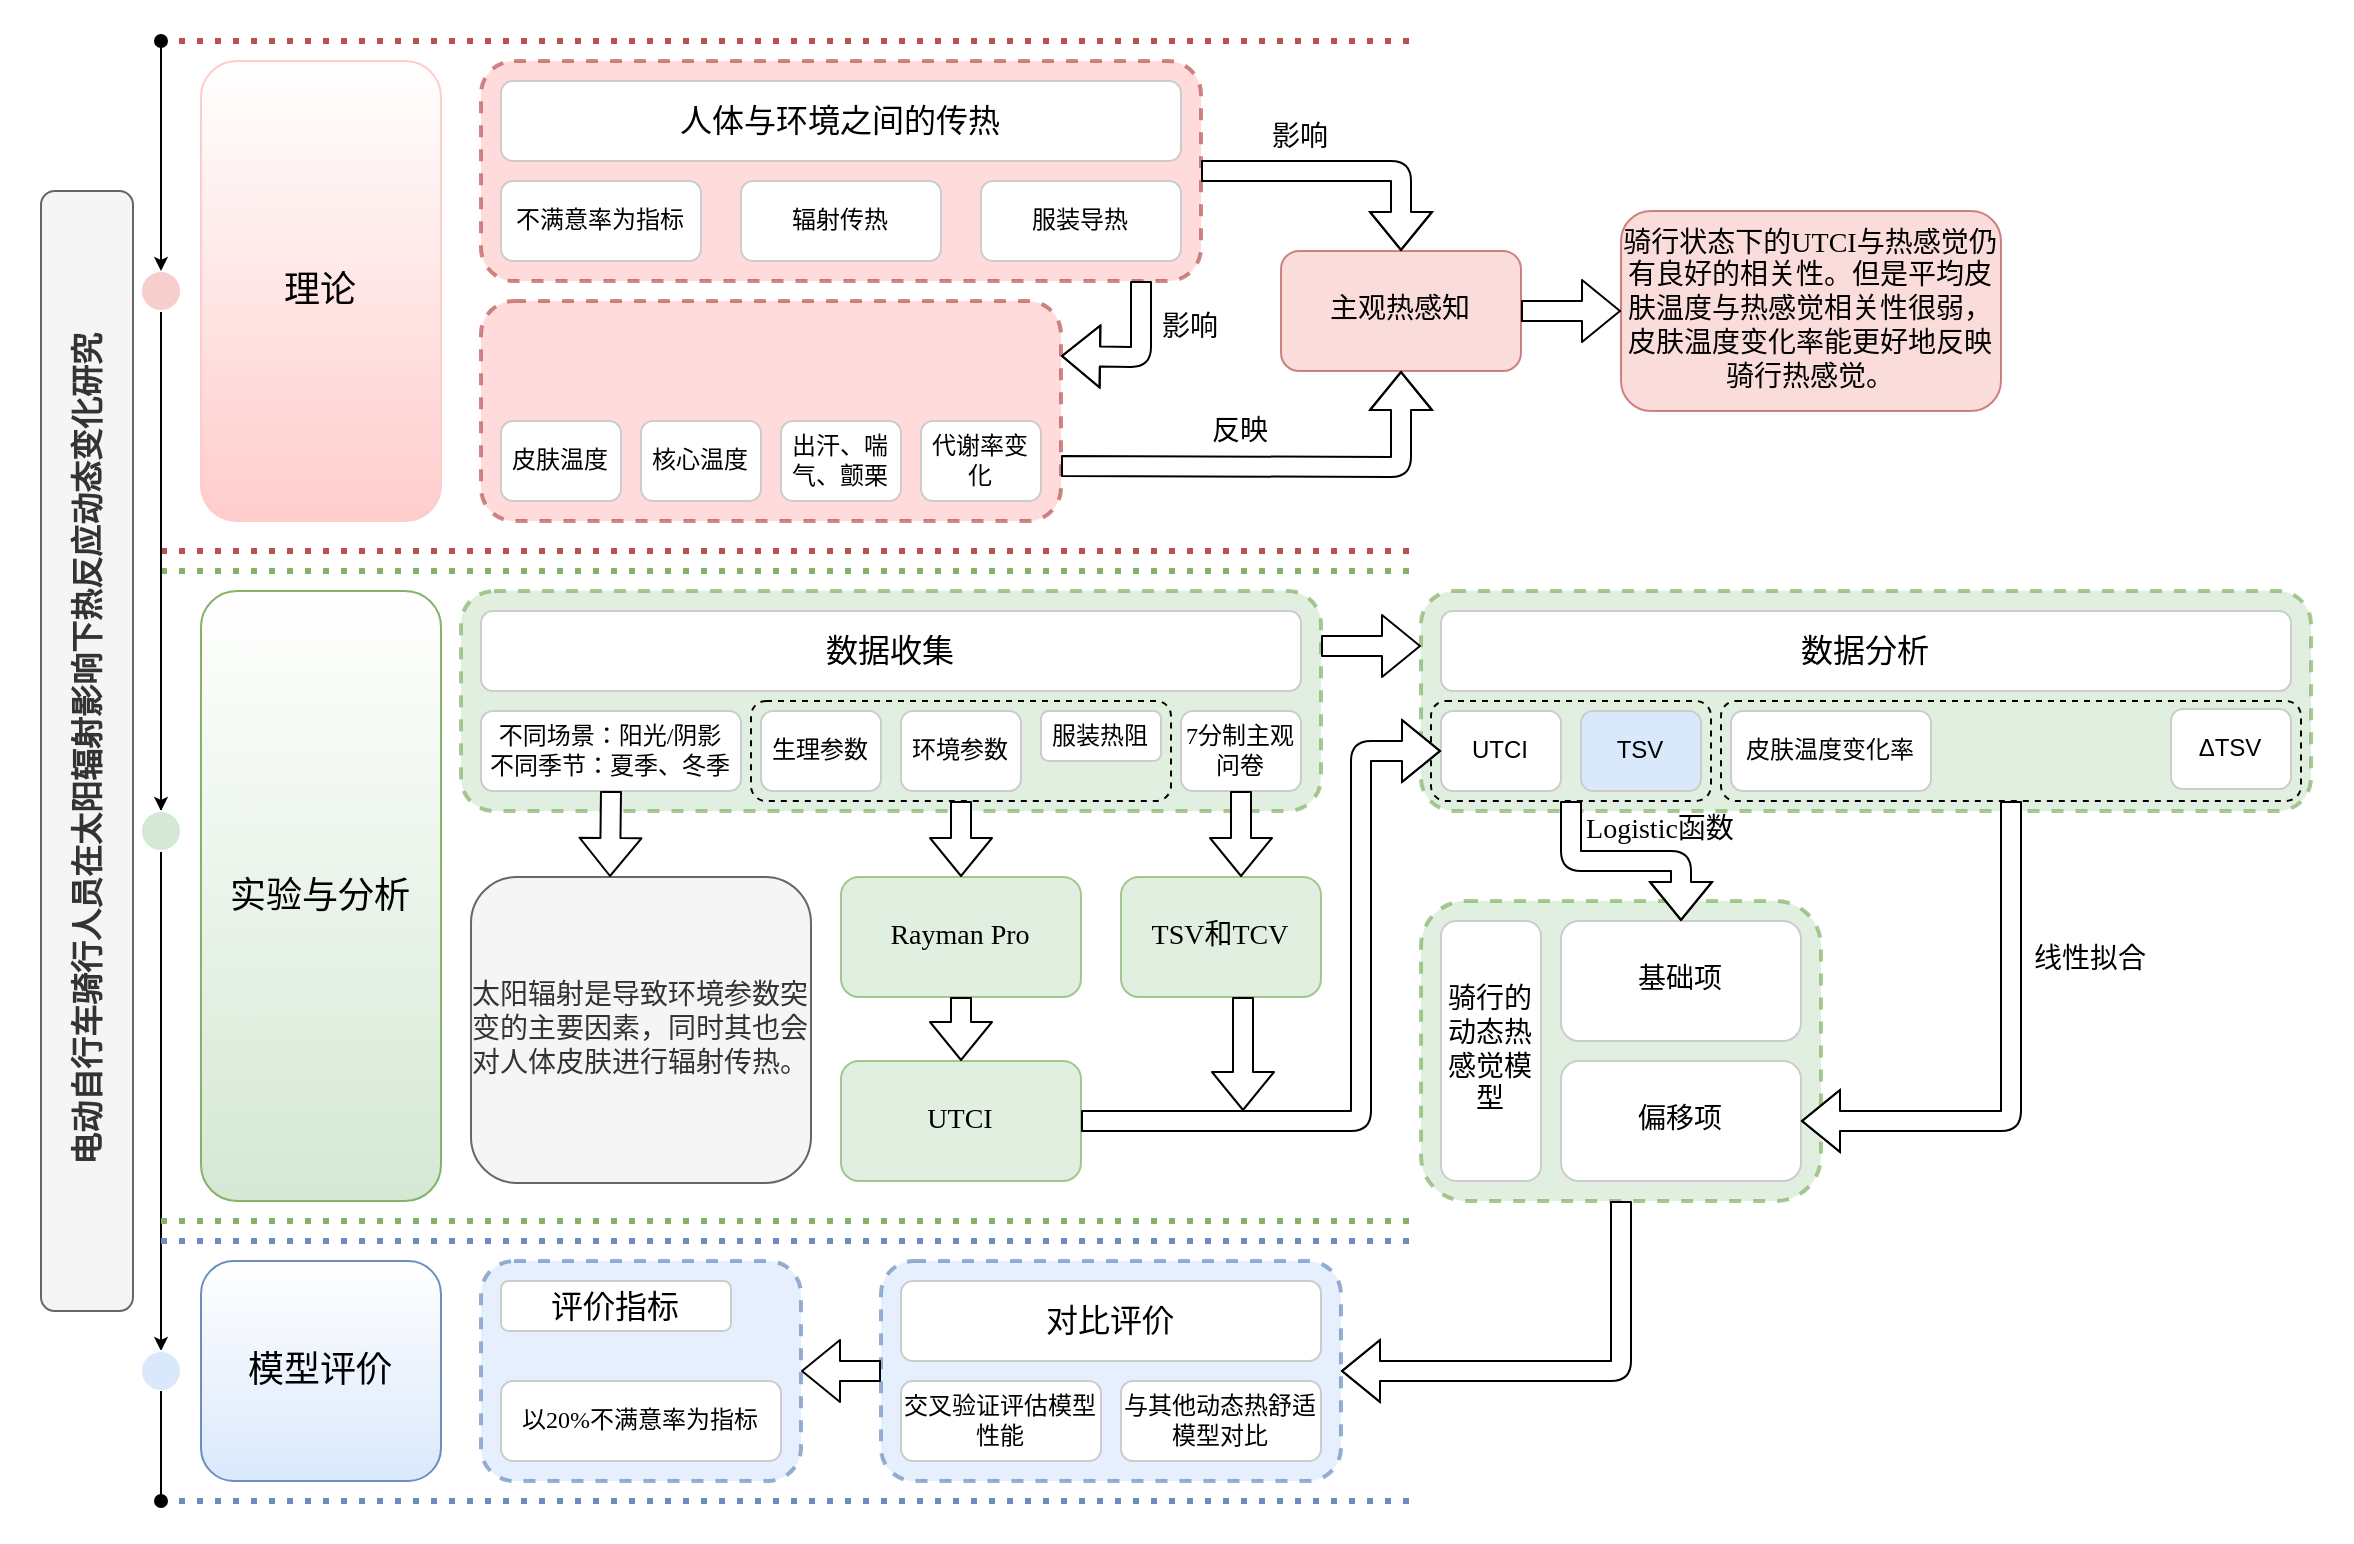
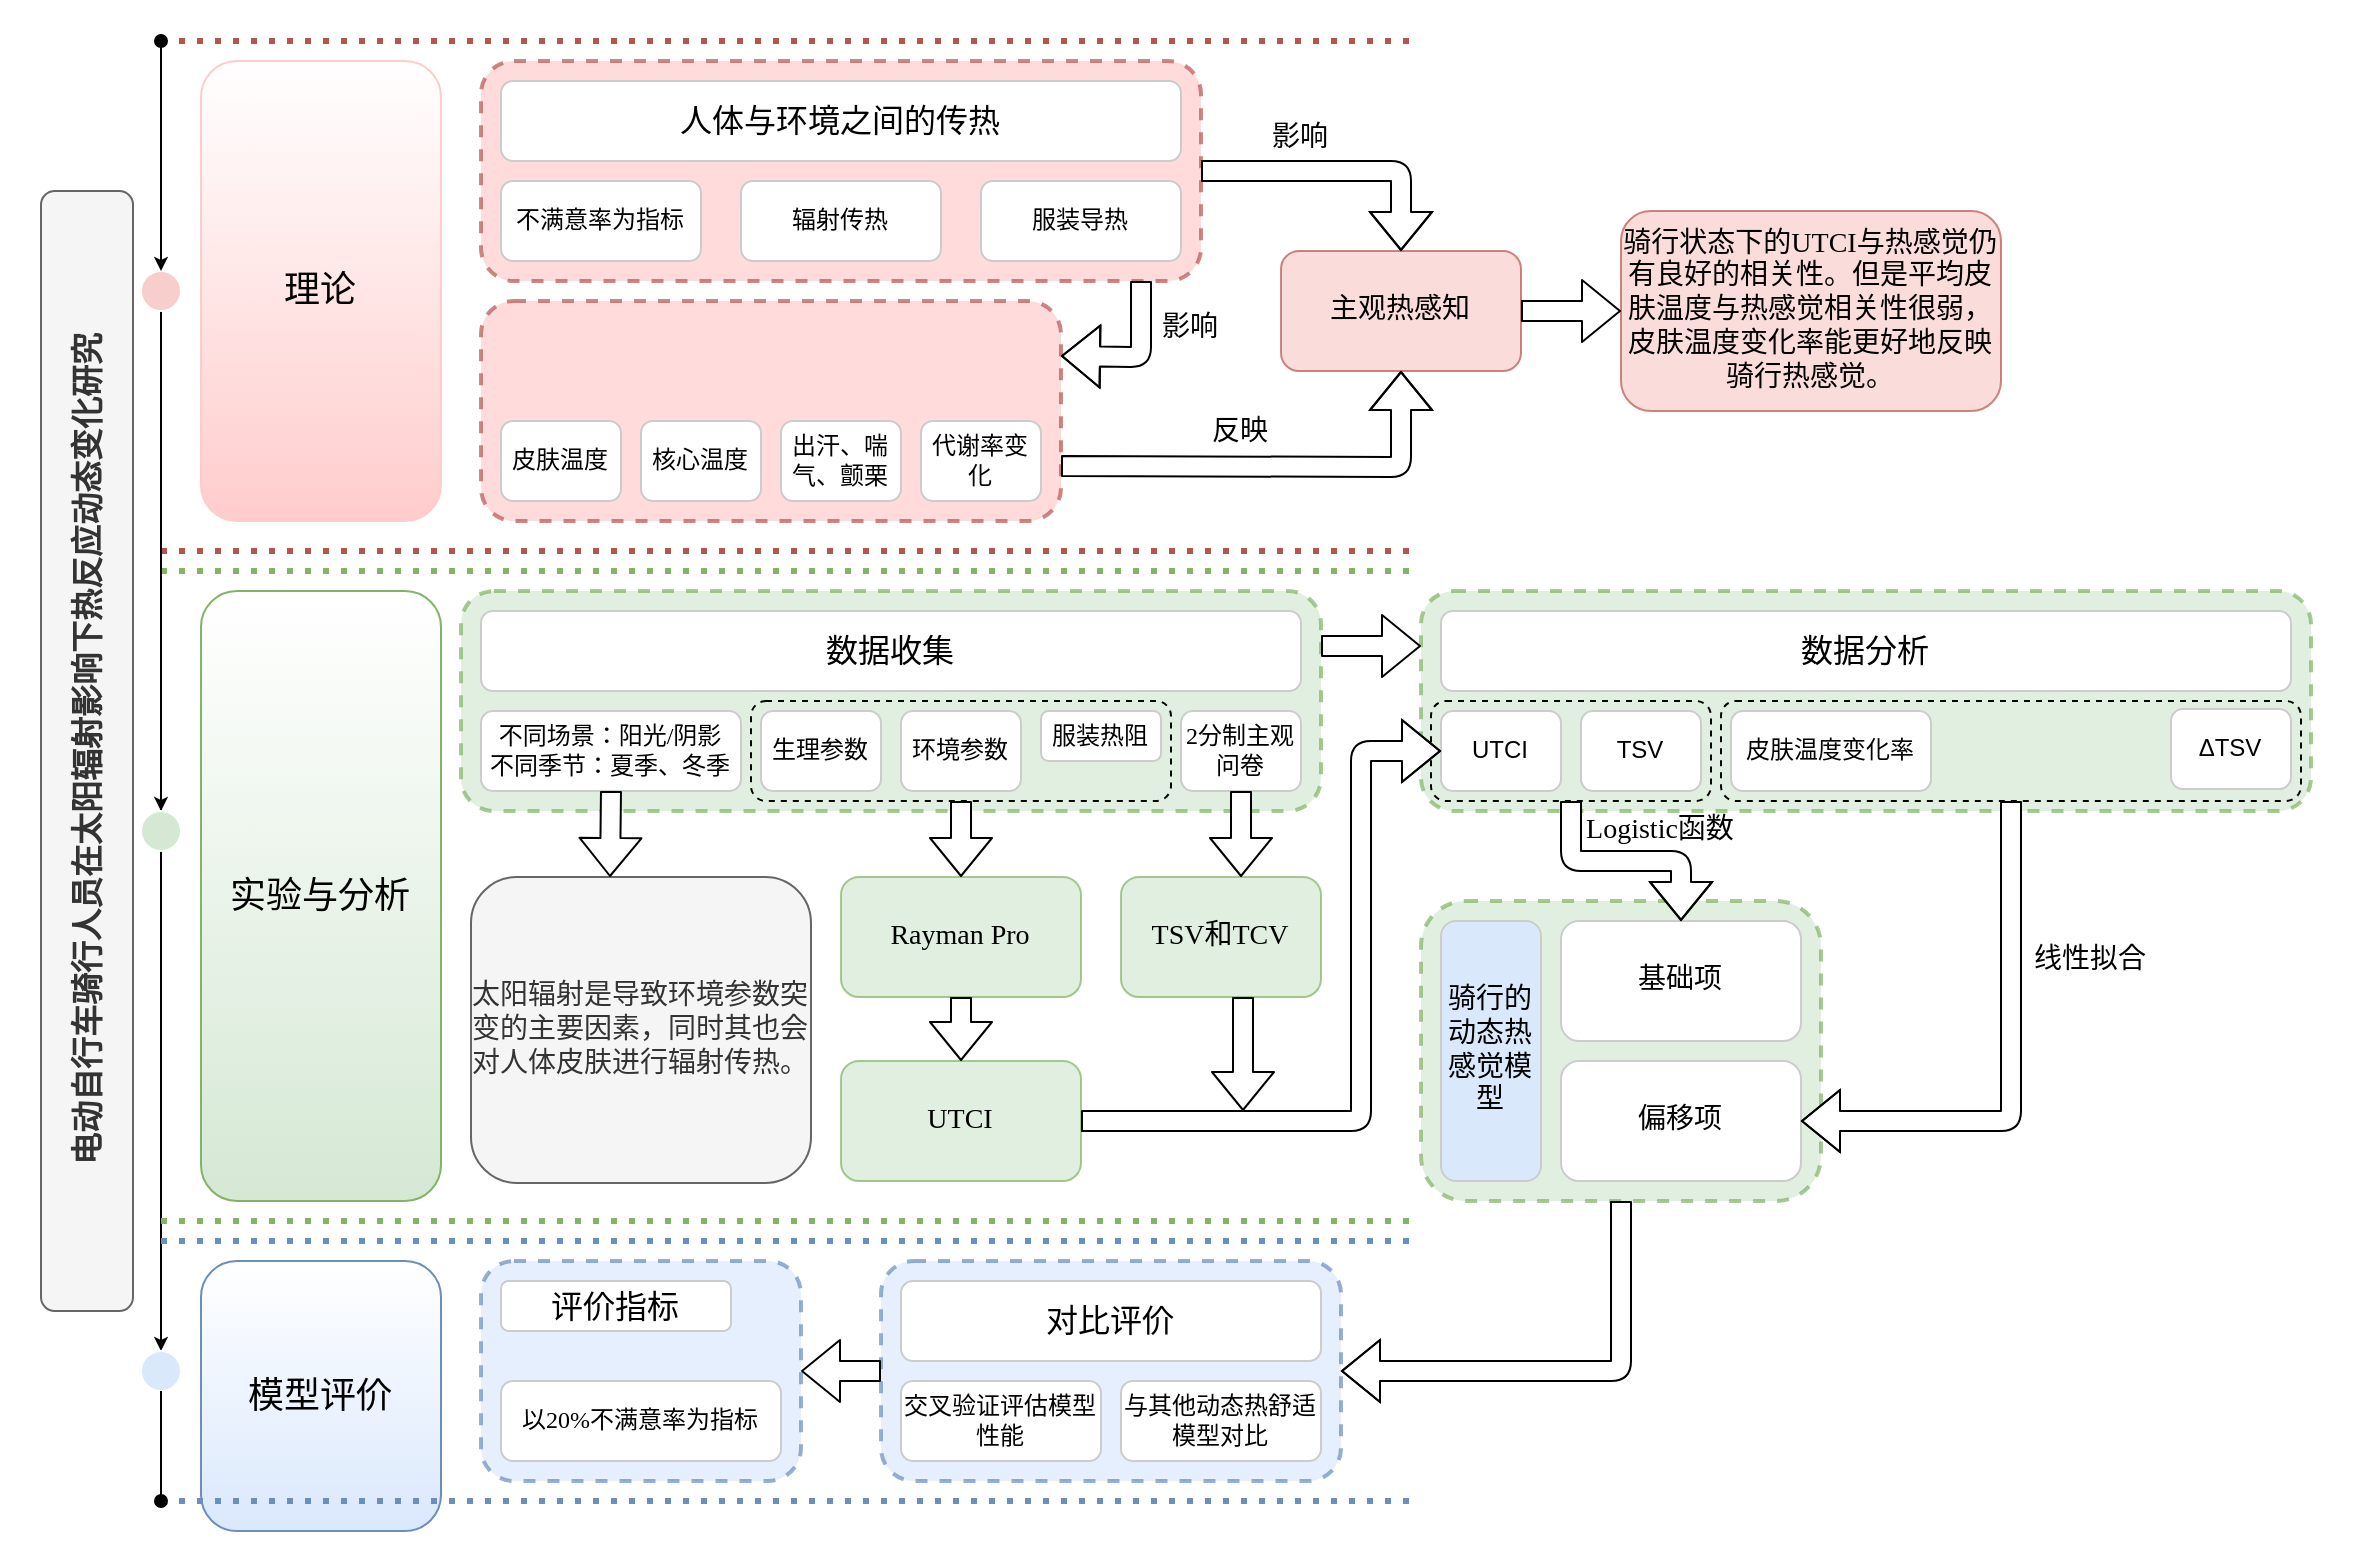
node "7分制主观问卷": label "7分制主观问卷" -> "2分制主观问卷"
node "TSV": fillcolor #dae8fc -> #ffffff
node "骑行的动态热感觉模型": fillcolor #ffffff -> #dae8fc
node "模型评价": size 240x220 -> 240x270
